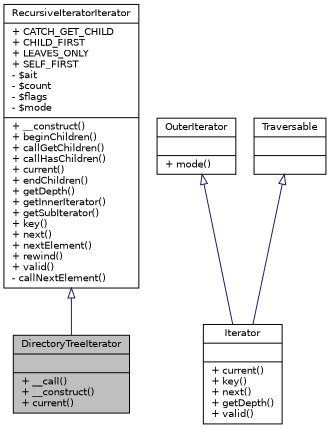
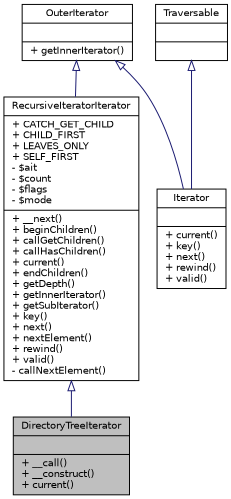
edge "RecursiveIteratorIterator" -> "OuterIterator": added
node "RecursiveIteratorIterator": text "+ __construct()" -> "+ __next()"
node "OuterIterator": text "+ mode()" -> "+ getInnerIterator()"
node "Iterator": text "+ getDepth()" -> "+ rewind()"
